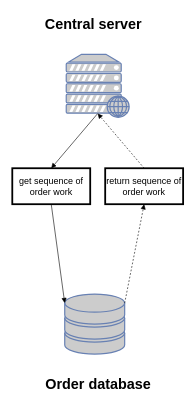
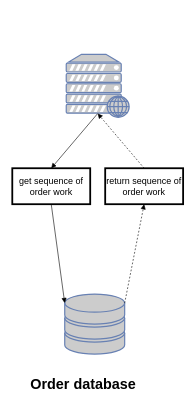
node "Central server": removed
node "Order database": moved (98, 384) -> (83, 384)
